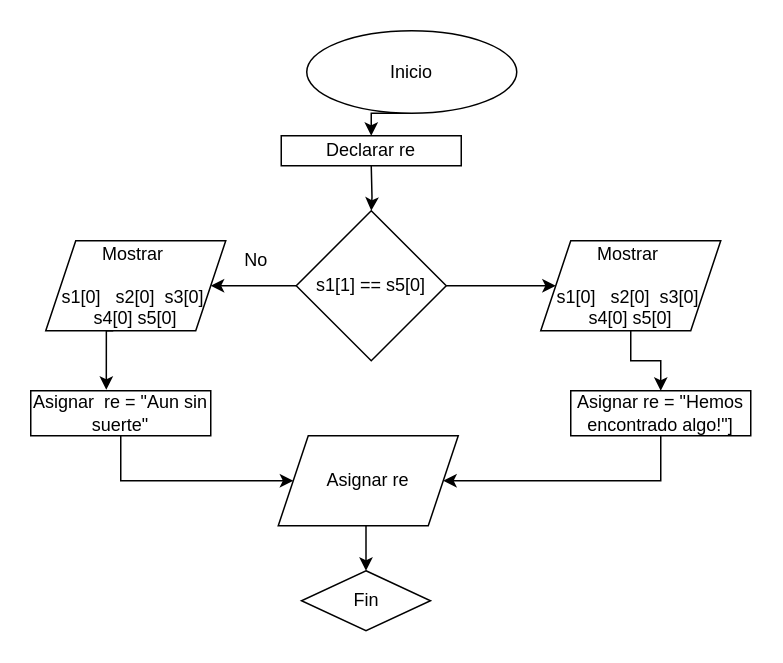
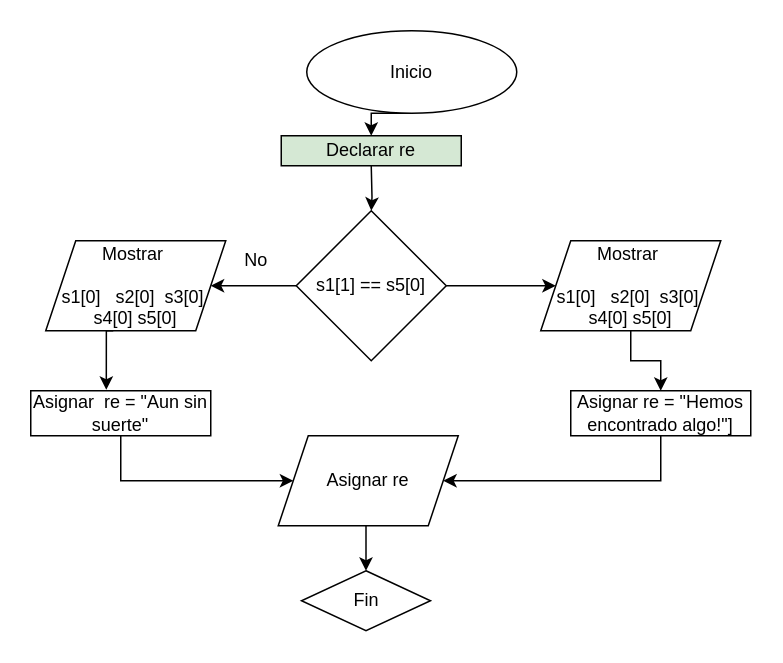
node "Declarar re": fillcolor #ffffff -> #d5e8d4
